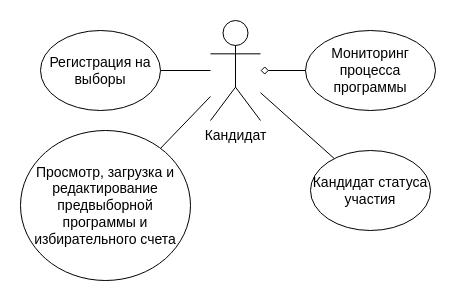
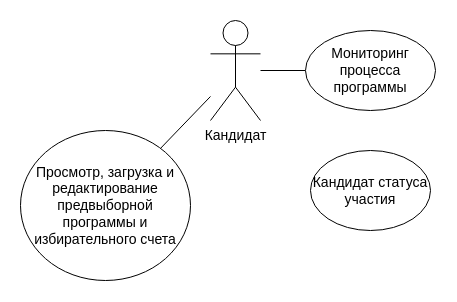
node "Регистрация на выборы": removed
edge "Регистрация на выборы" -- "Кандидат": removed
edge "Мониторинг процесса программы" -> "Кандидат": arrowhead diamond -> none
edge "Кандидат" -- "Кандидат статуса участия": removed
